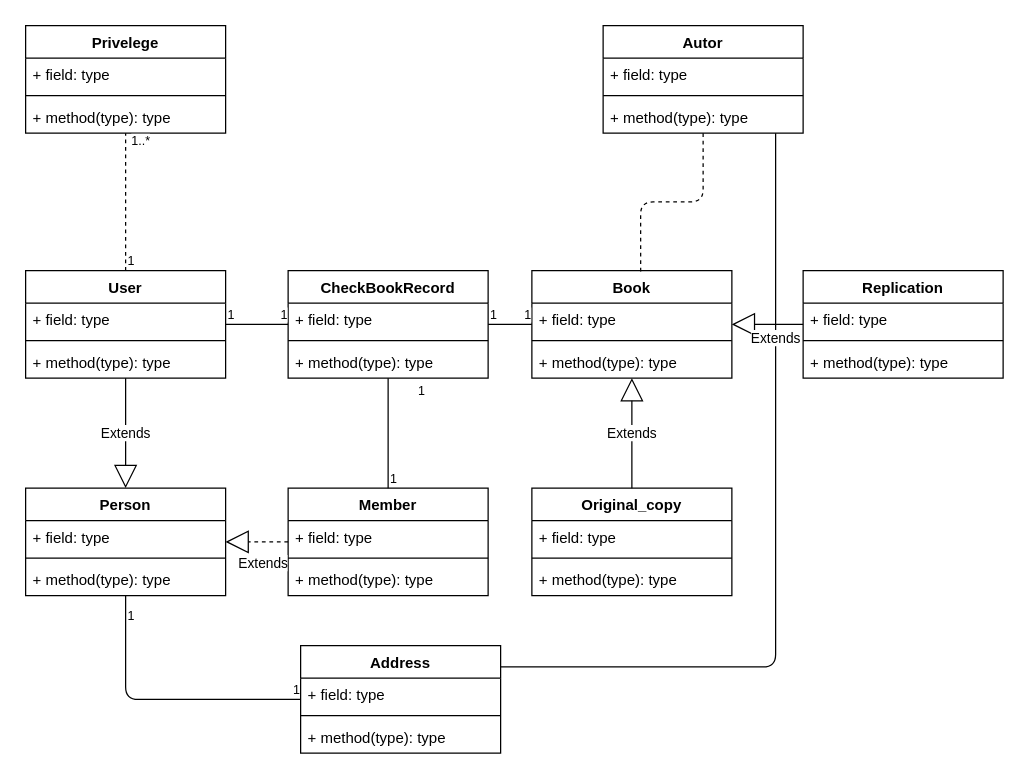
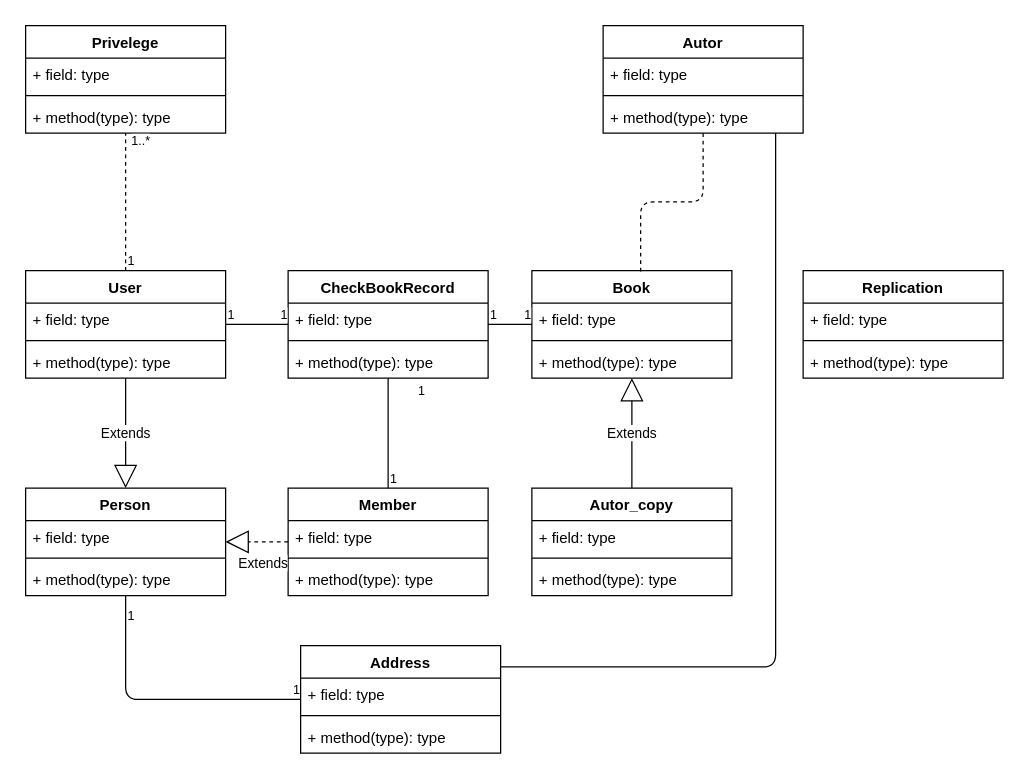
edge "Replication" -> "Book": removed, label "Extends"
node "Original_copy": label "Original_copy" -> "Autor_copy"
